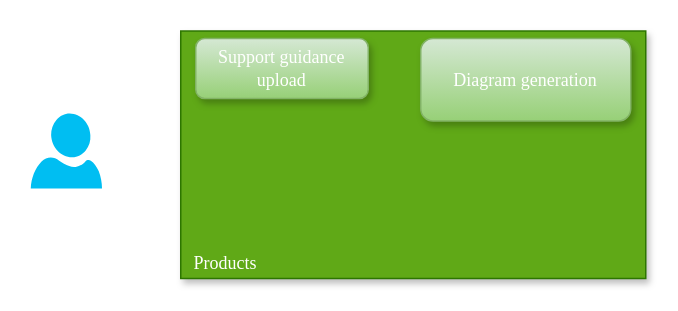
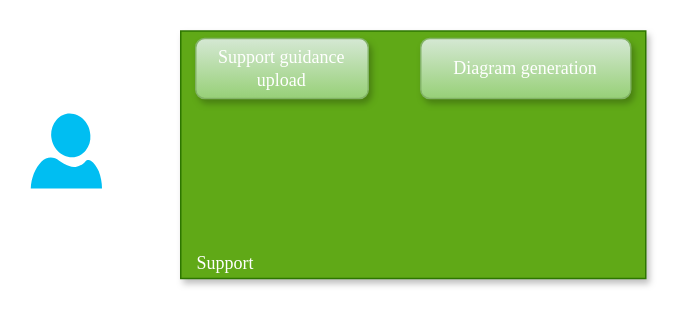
node "Diagram generation": size 210x83 -> 210x60
node "Products": label "Products" -> "Support"
